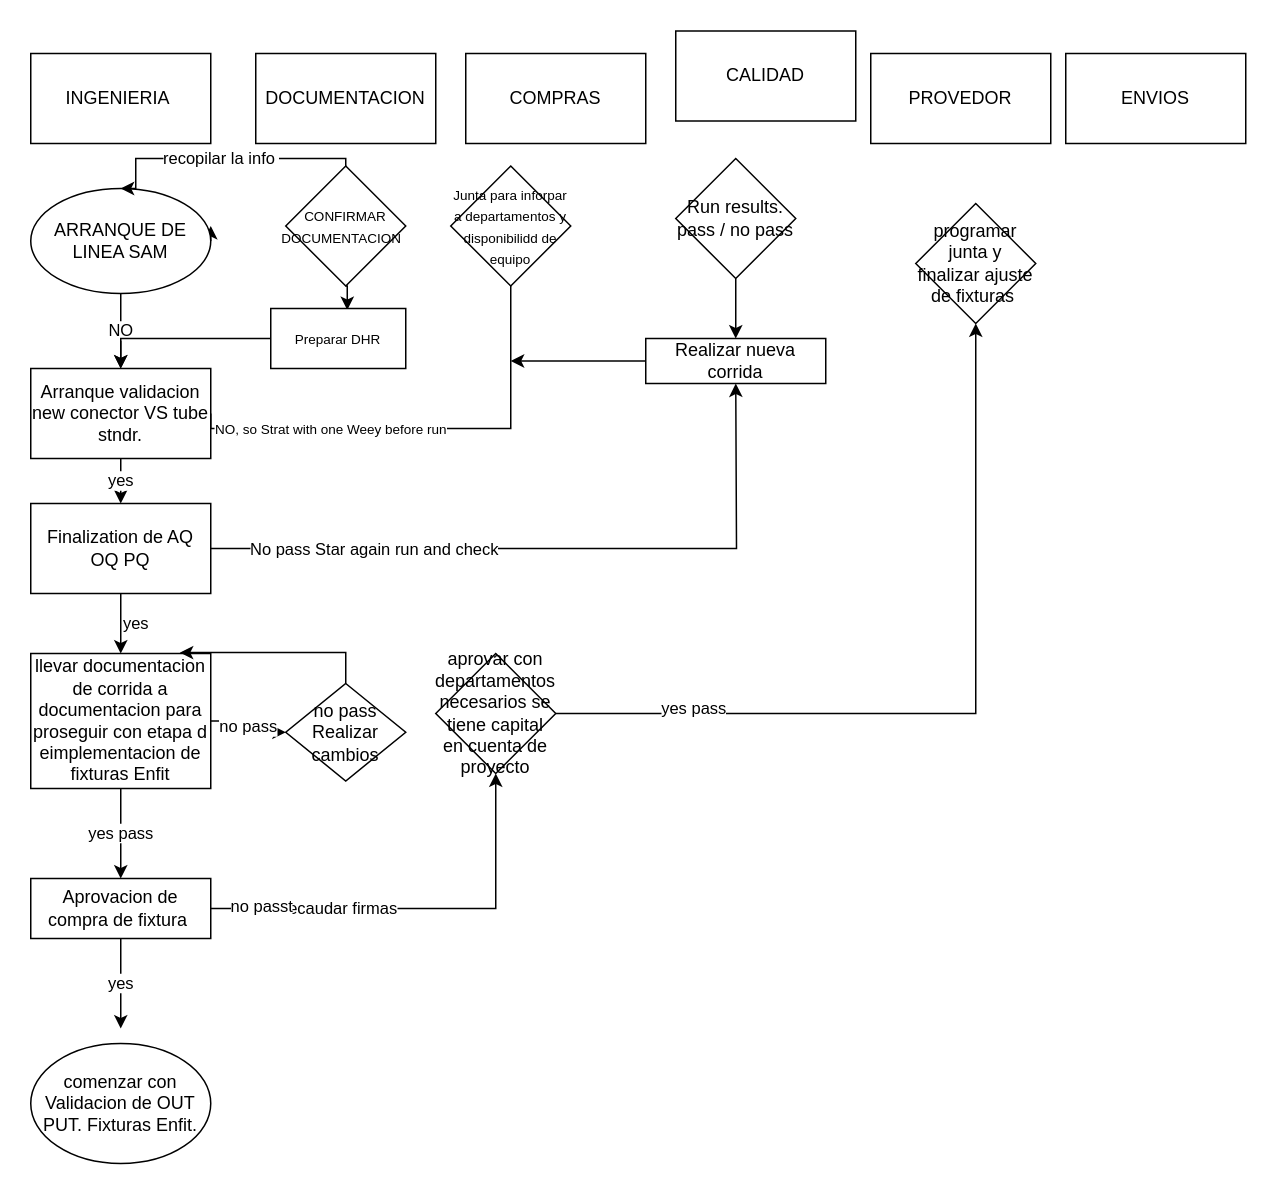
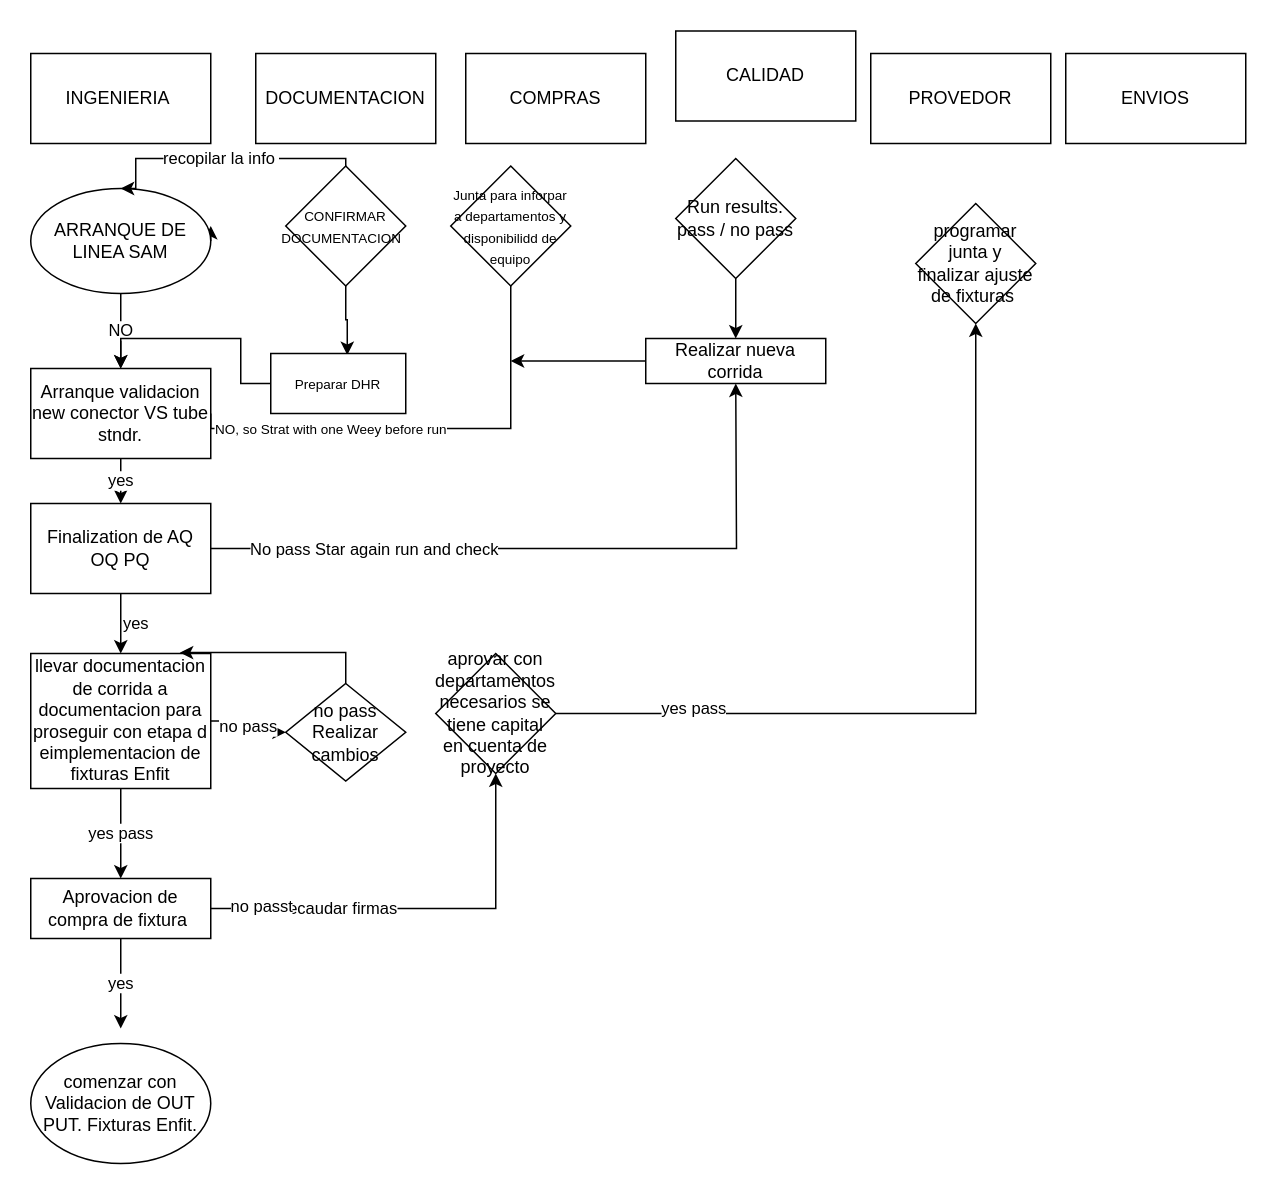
node "Preparar DHR": moved (338, 338) -> (338, 383)
